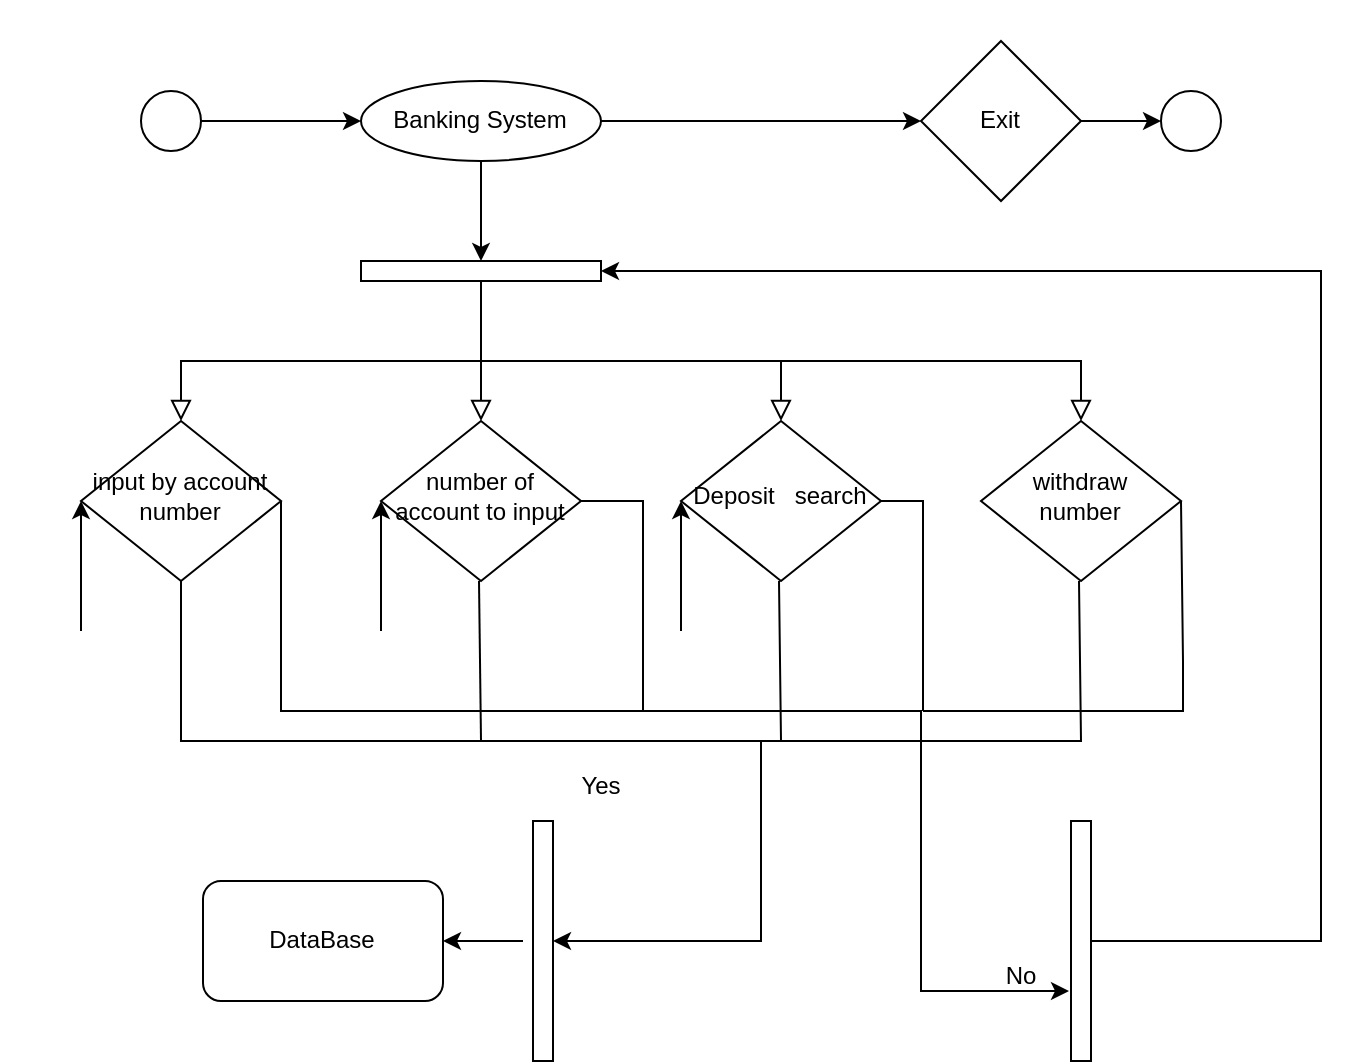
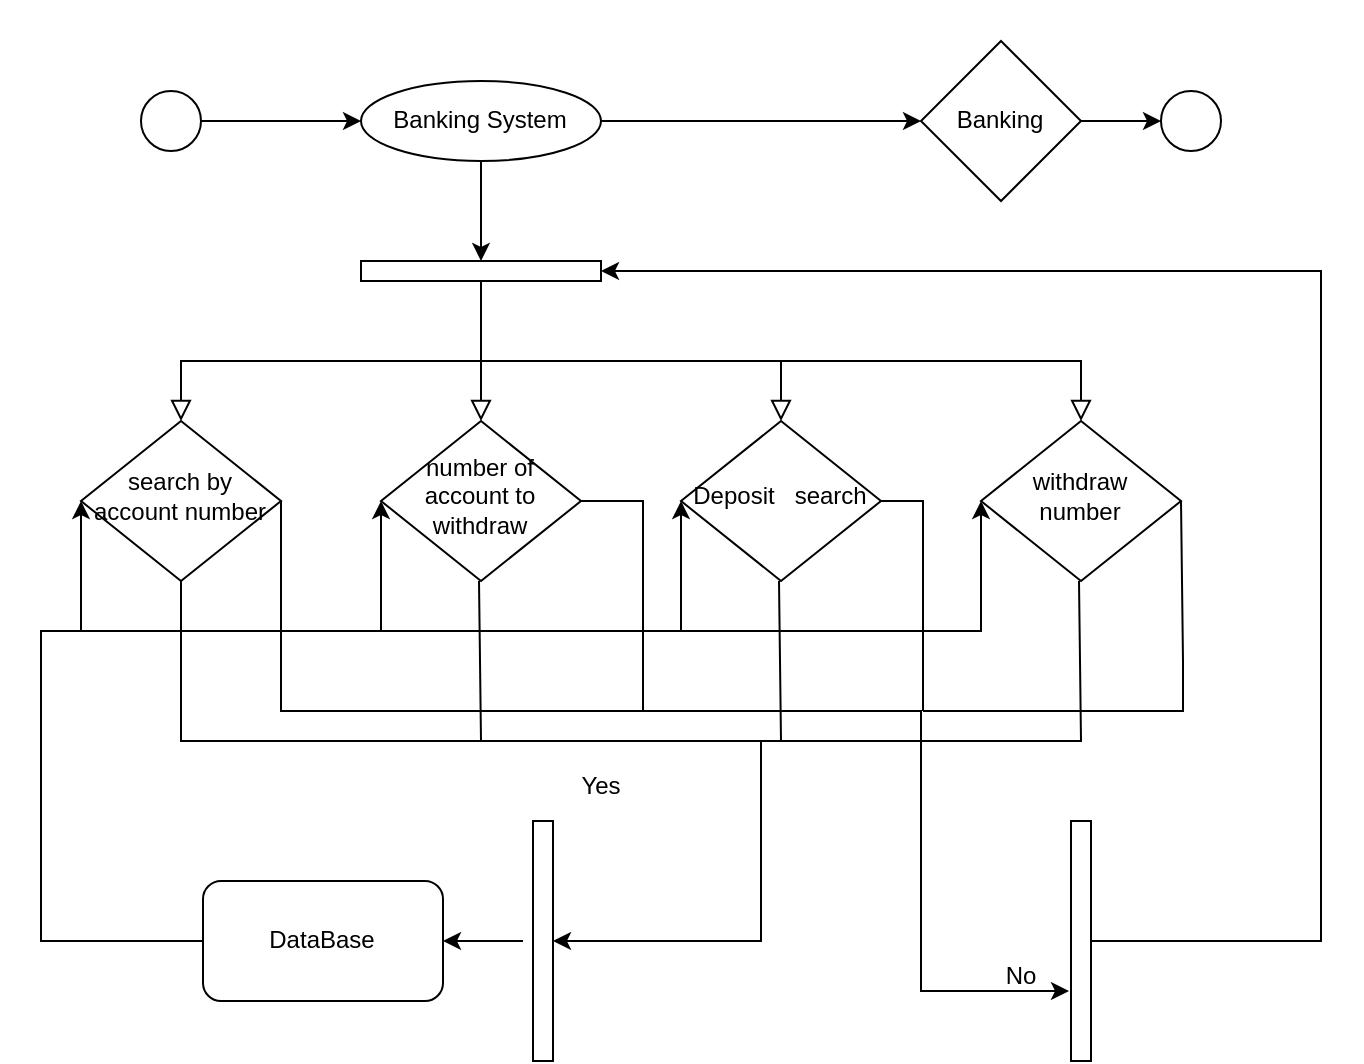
node "Exit": label "Exit" -> "Banking"
node "input by account number": label "input by account number" -> "search by account number"
node "number of account to input": label "number of account to input" -> "number of account to withdraw"
edge "DataBase" -> "withdraw number": added
